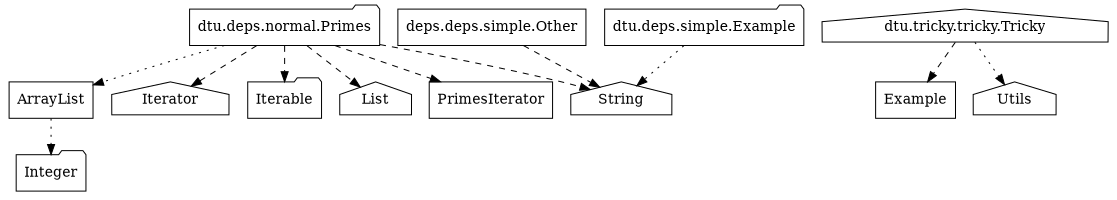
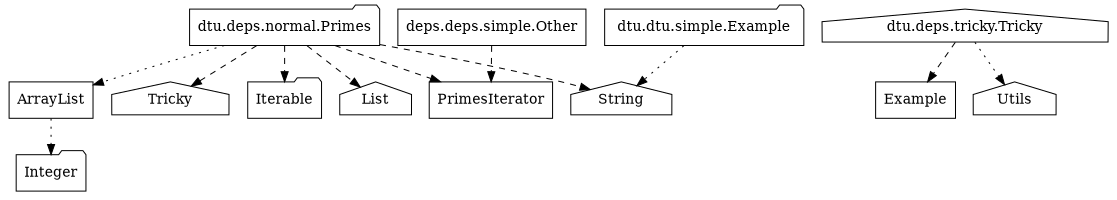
node "dtu.deps.simple.Example": label "dtu.deps.simple.Example" -> "dtu.dtu.simple.Example"
node "dtu.tricky.tricky.Tricky": label "dtu.tricky.tricky.Tricky" -> "dtu.deps.tricky.Tricky"
edge "deps.deps.simple.Other" -> "String": now "deps.deps.simple.Other" -> "PrimesIterator"
node "Iterator": label "Iterator" -> "Tricky"
